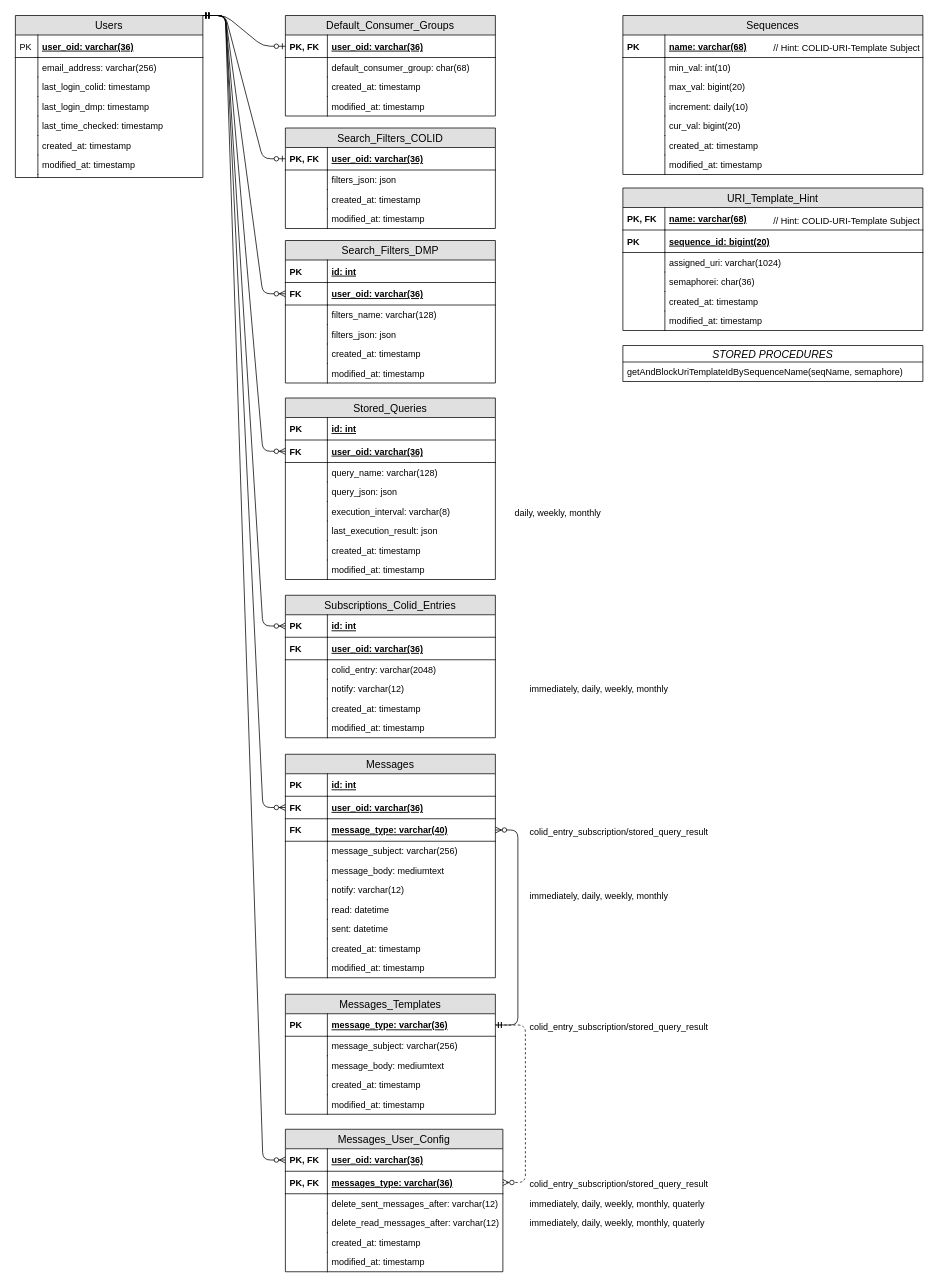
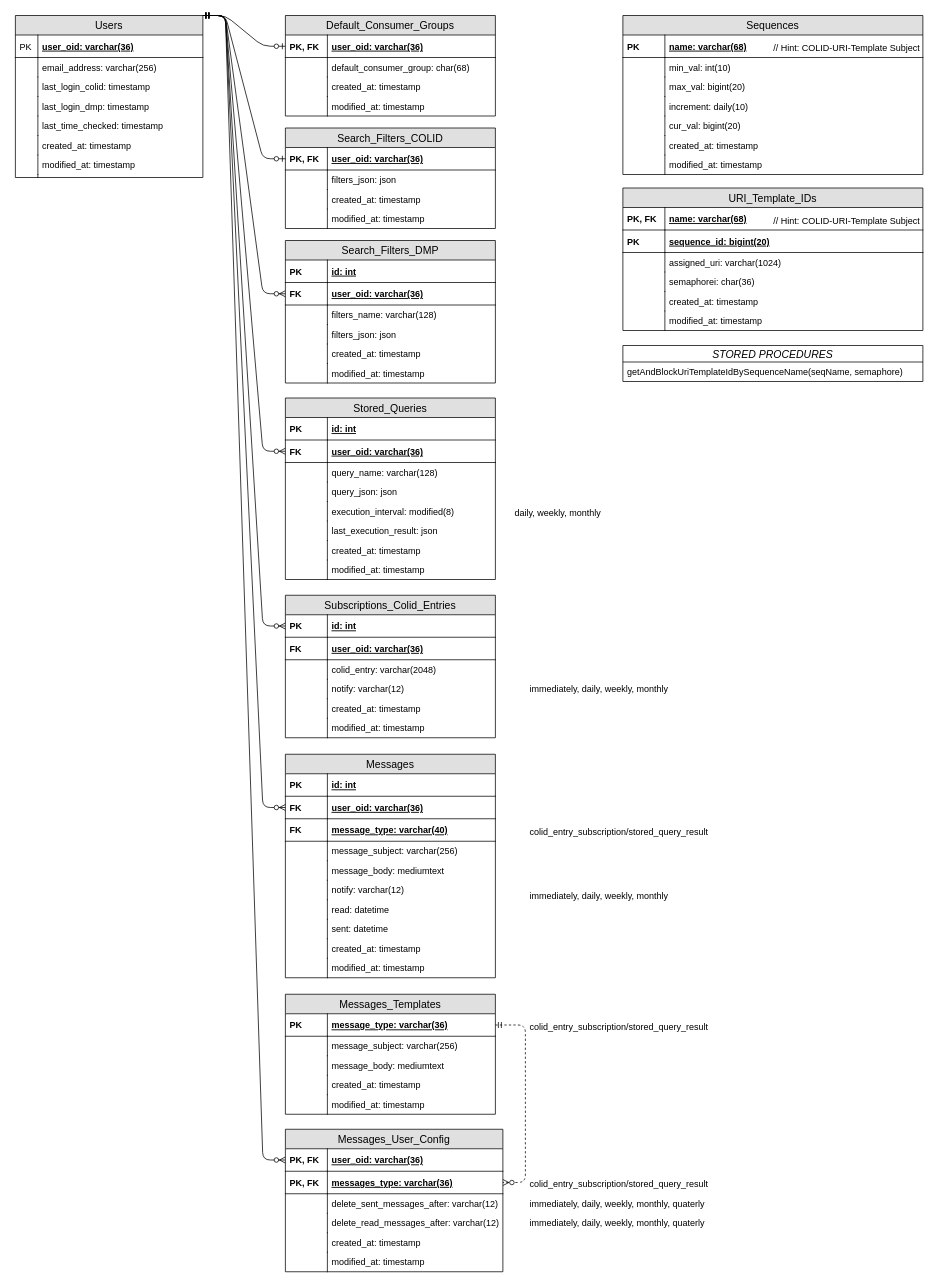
node "URI_Template_Hint": label "URI_Template_Hint" -> "URI_Template_IDs"
node "execution_interval: varchar(8)": label "execution_interval: varchar(8)" -> "execution_interval: modified(8)"
edge "message_type: varchar(40)" -- "message_type: varchar(36)": removed
